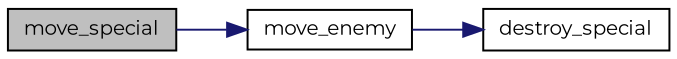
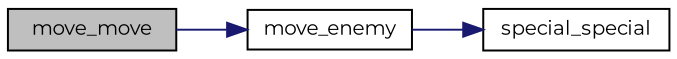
node "move_special": label "move_special" -> "move_move"
node "destroy_special": label "destroy_special" -> "special_special"
